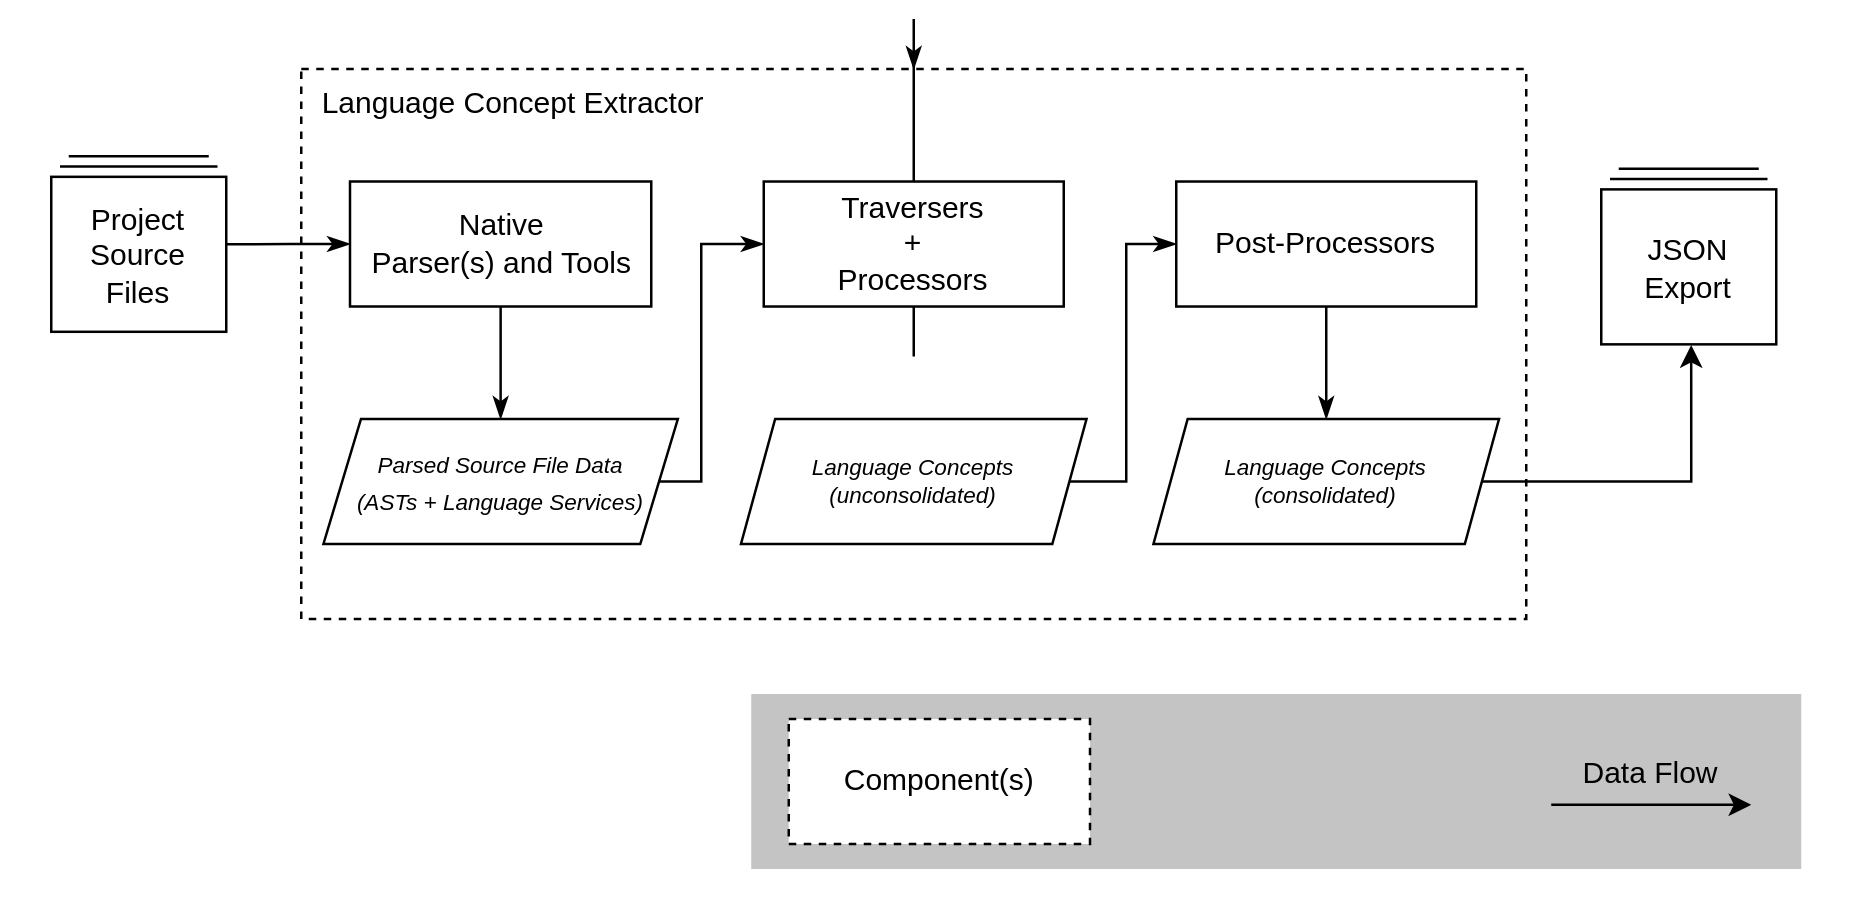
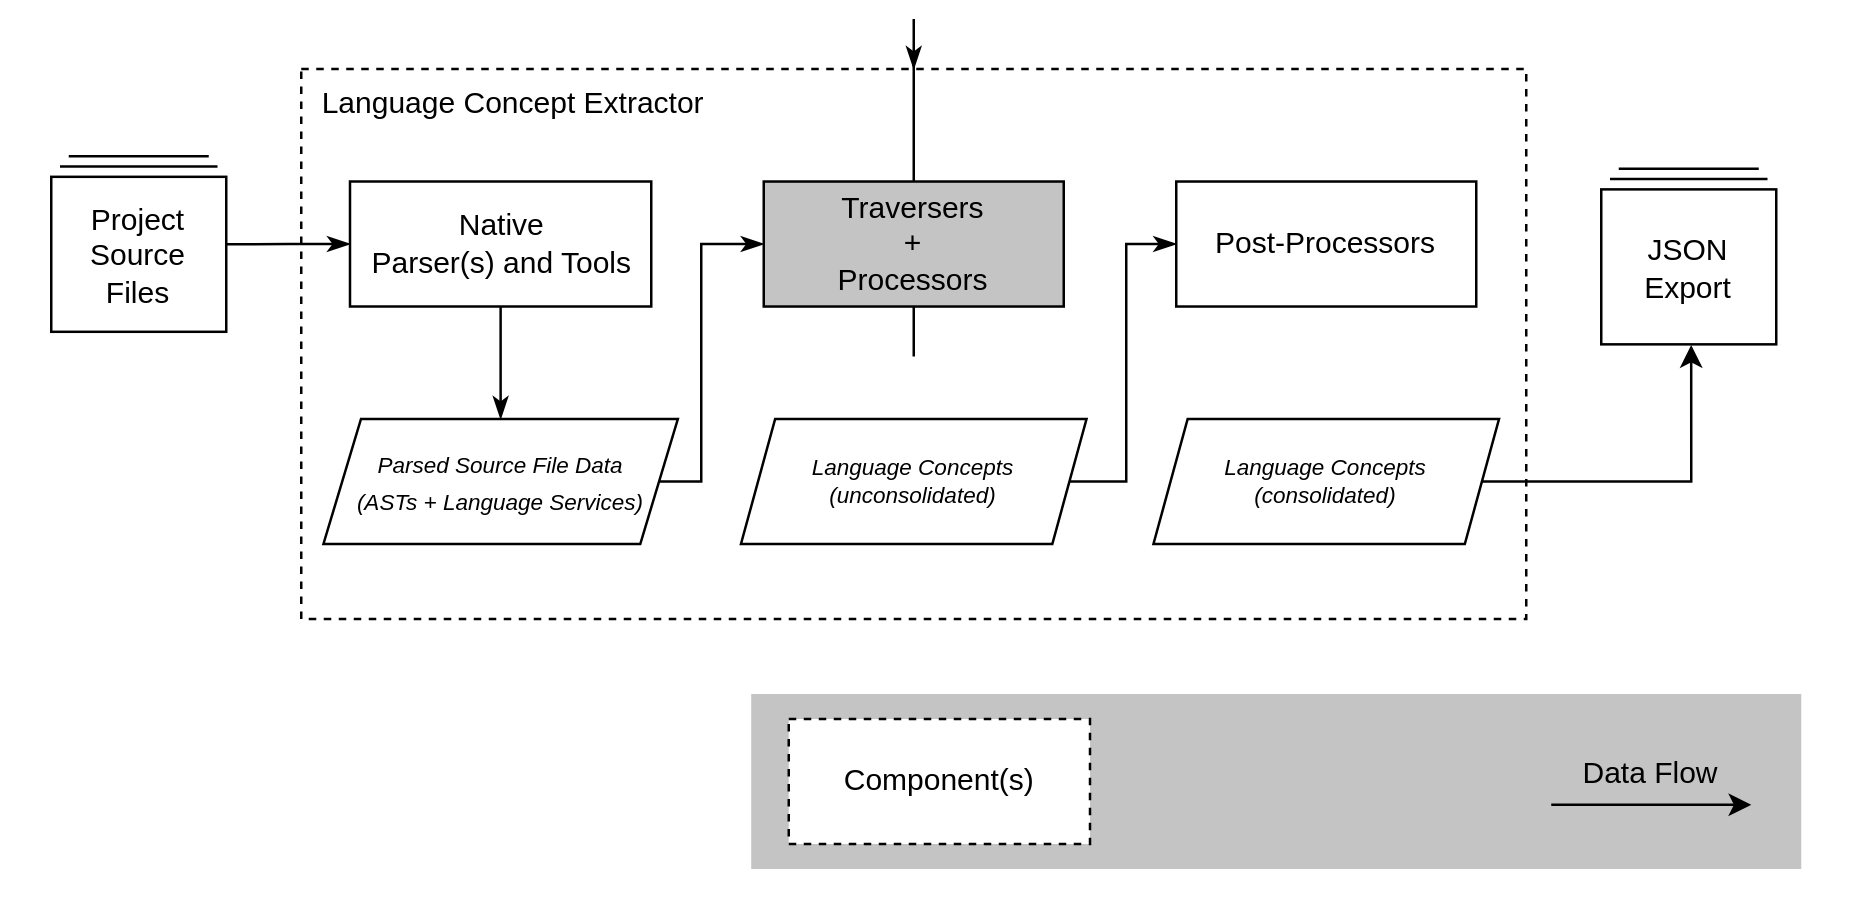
node "Traversers + Processors": fillcolor #ffffff -> #c4c4c4
edge "Post-Processors" -> "Language Concepts (consolidated)": removed
